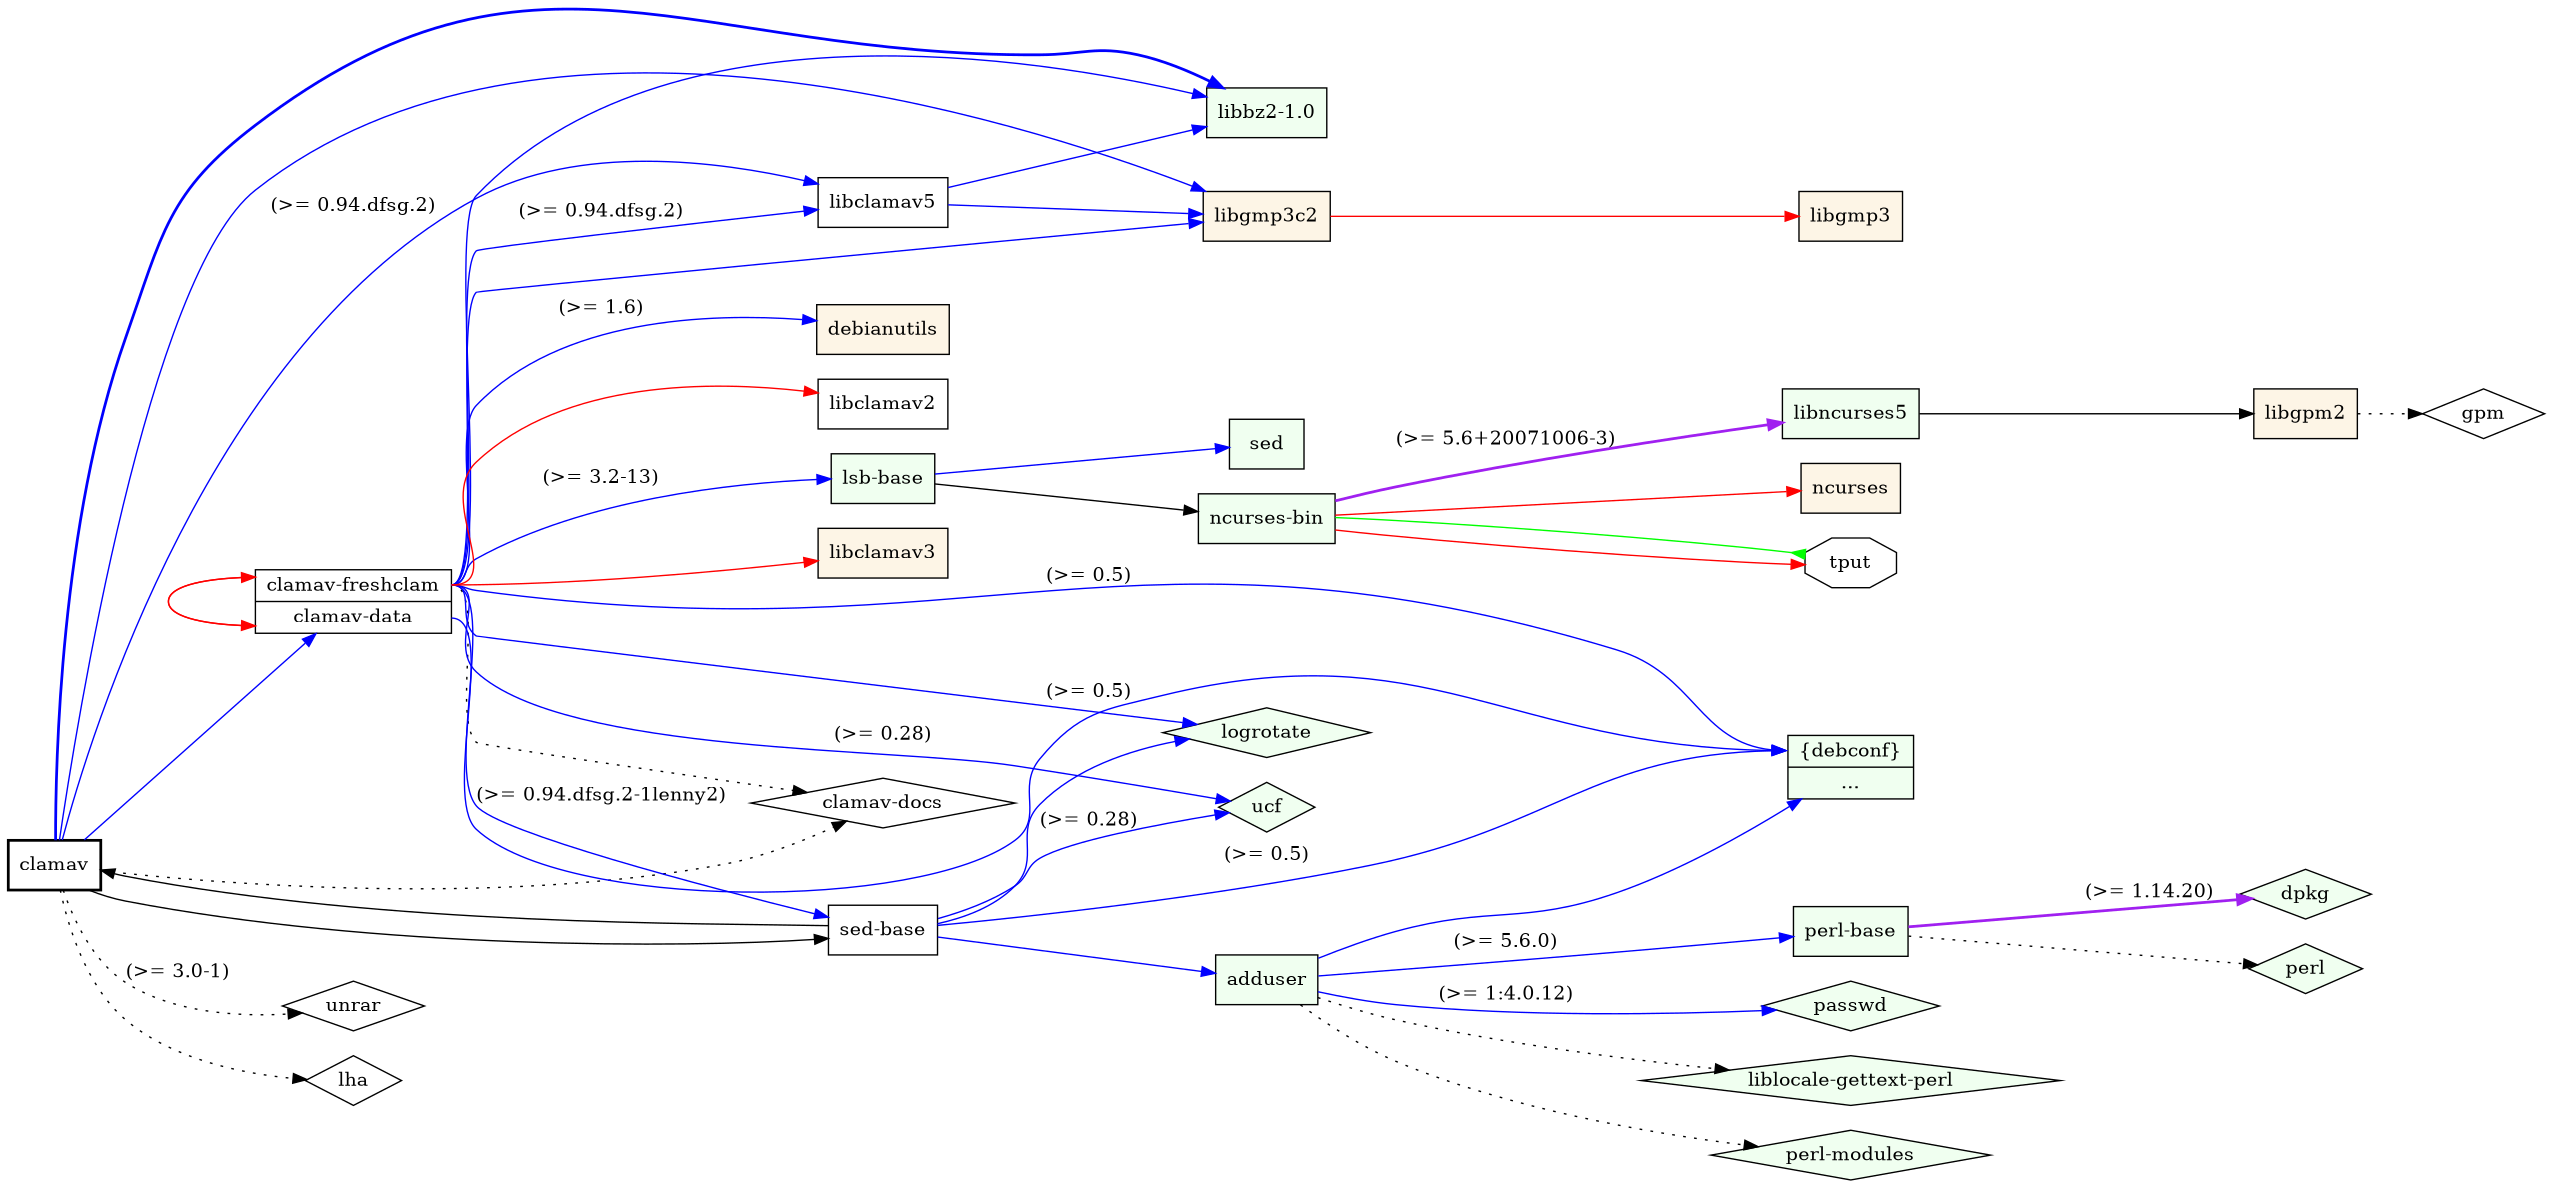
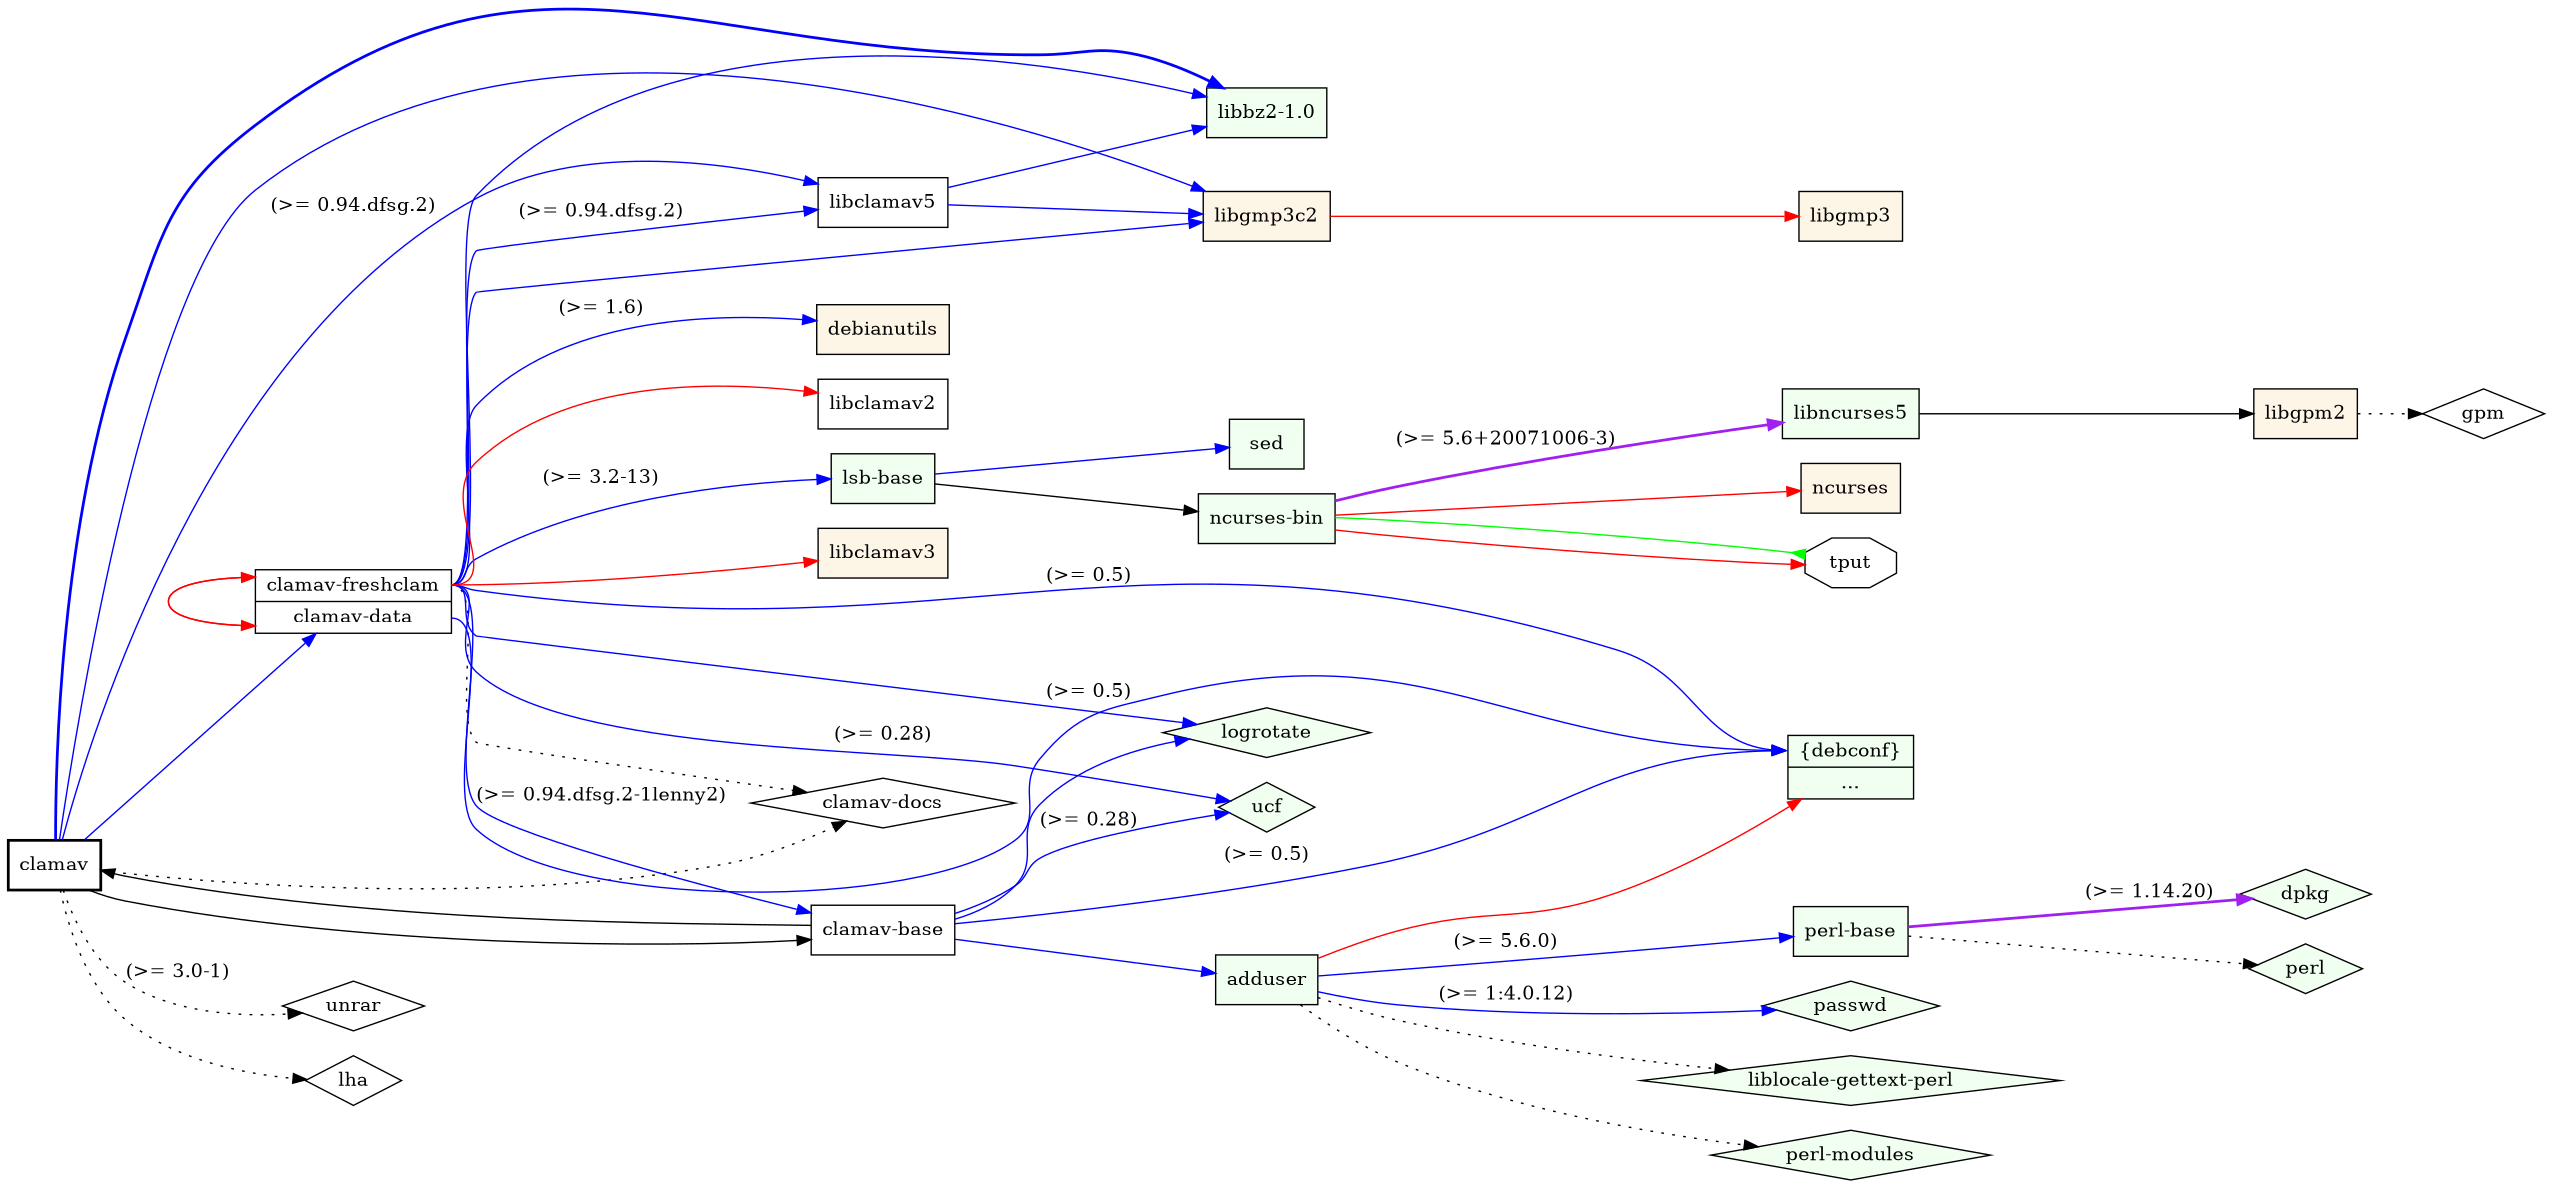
edge "adduser" -> "{debconf}": color blue -> red
node "sed-base": label "sed-base" -> "clamav-base"
